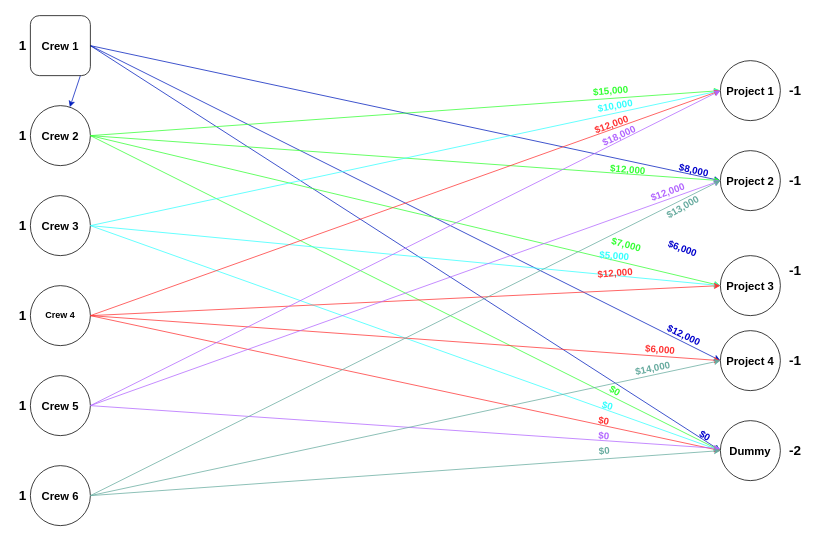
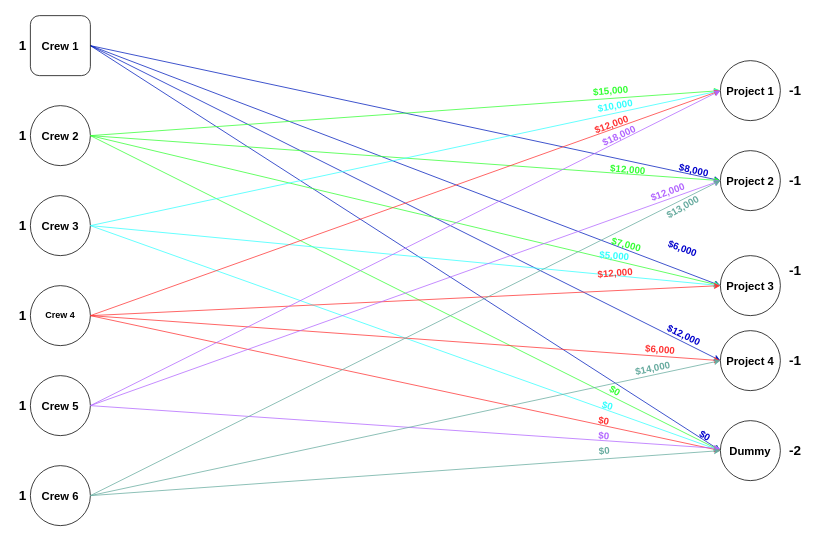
edge "Crew 1" -> "Crew 2": now "Crew 1" -> "Project 3"
